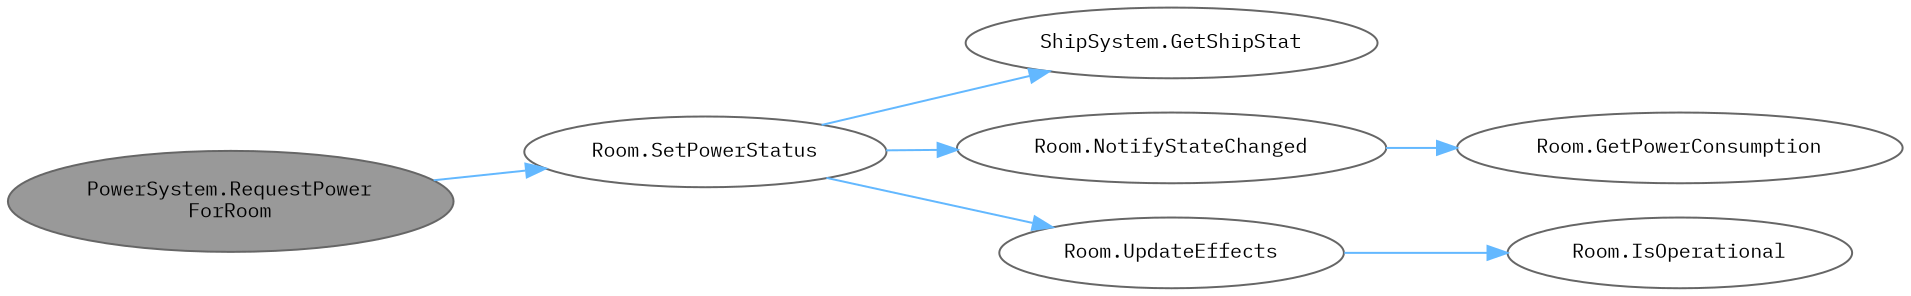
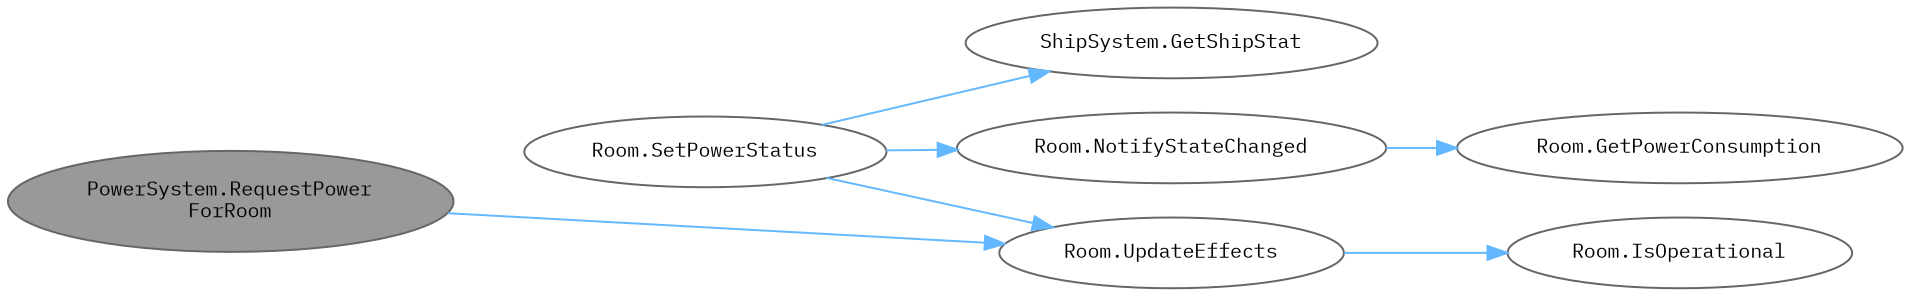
edge "PowerSystem.RequestPower ForRoom" -> "Room.SetPowerStatus": now "PowerSystem.RequestPower ForRoom" -> "Room.UpdateEffects"
